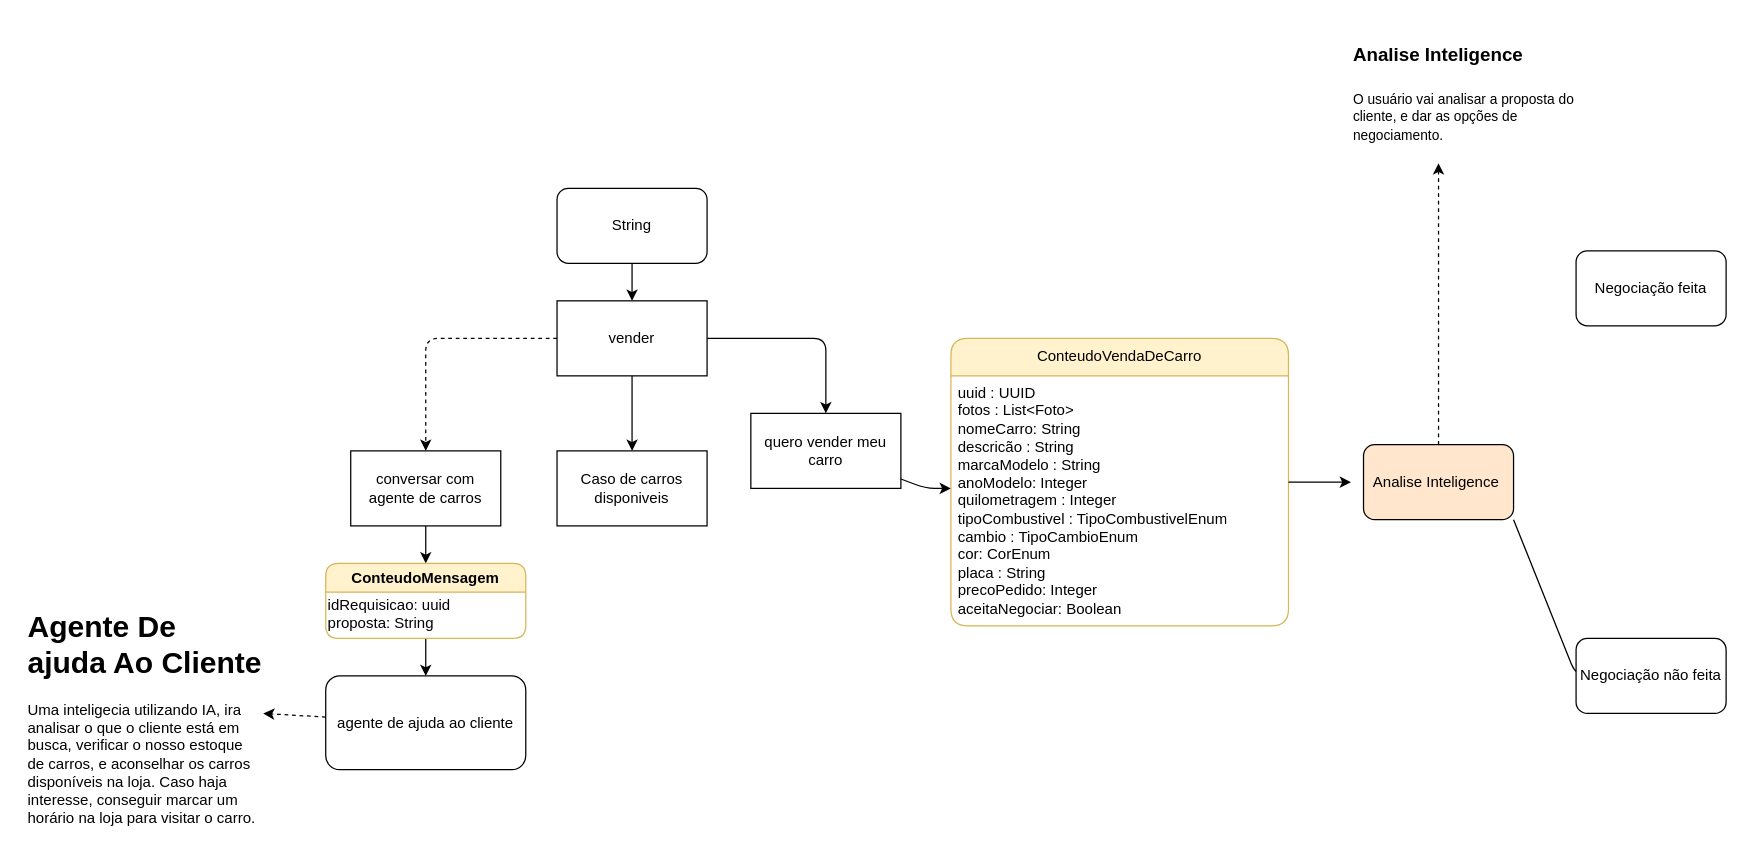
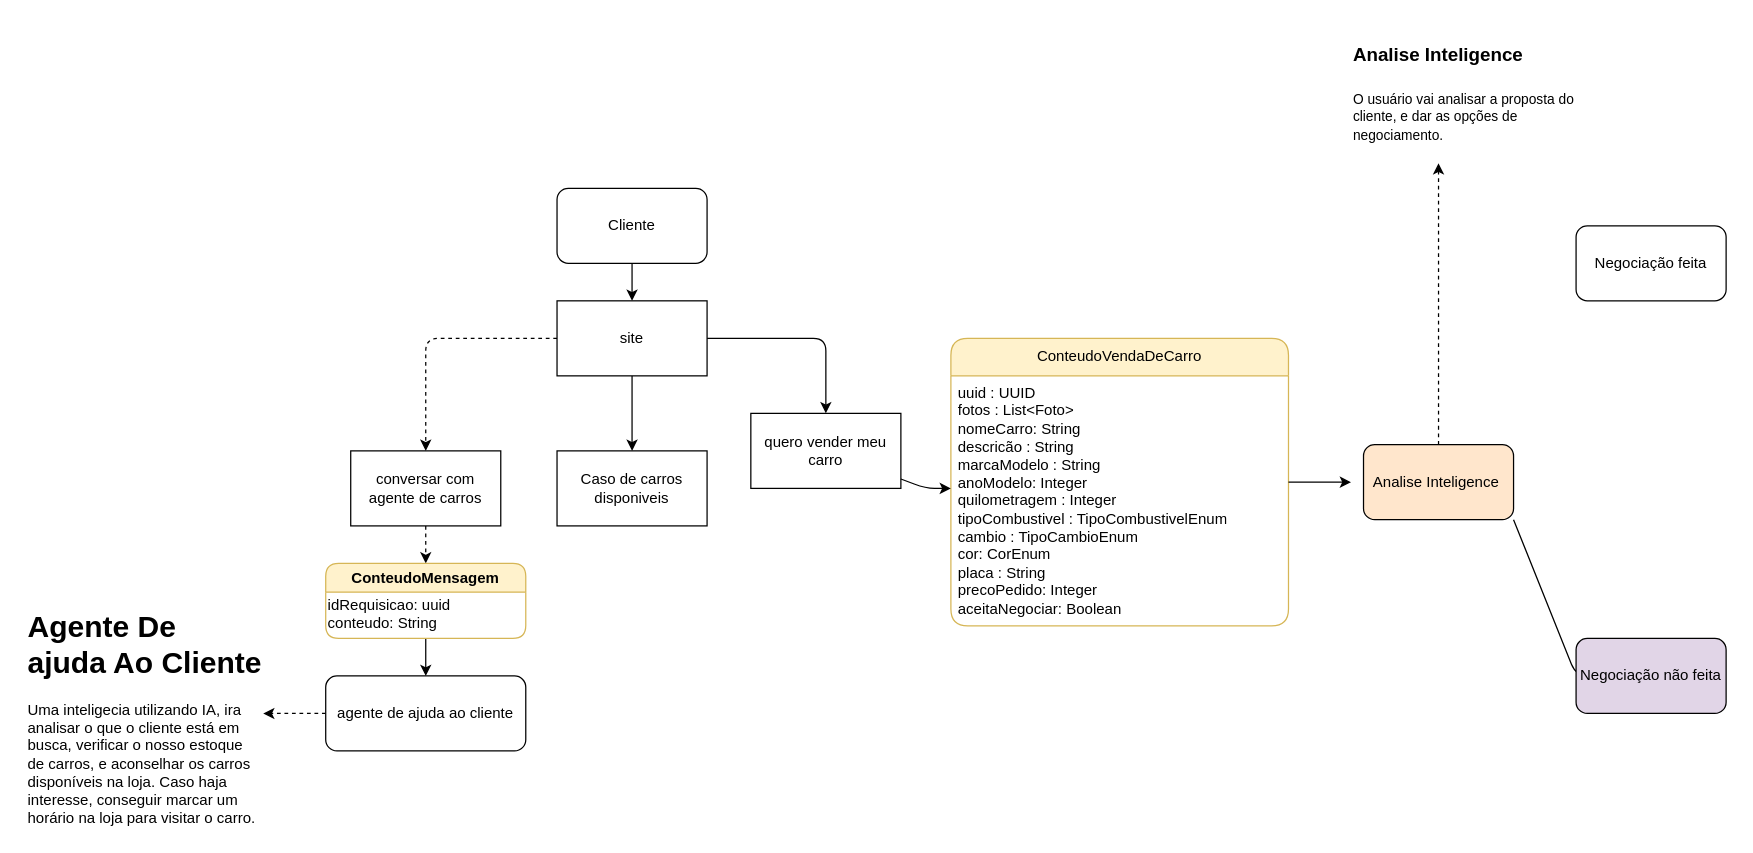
node "String": label "String" -> "Cliente"
node "Negociação feita": moved (1651, 288) -> (1651, 263)
node "vender": label "vender" -> "site"
edge "conversar com agente de carros" -> "ConteudoMensagem": style solid -> dashed
node "idRequisicao: uuid proposta: String": label "idRequisicao: uuid proposta: String" -> "idRequisicao: uuid conteudo: String"
node "Negociação não feita": fillcolor #ffffff -> #e1d5e7
node "agente de ajuda ao cliente": size 200x94 -> 200x75
